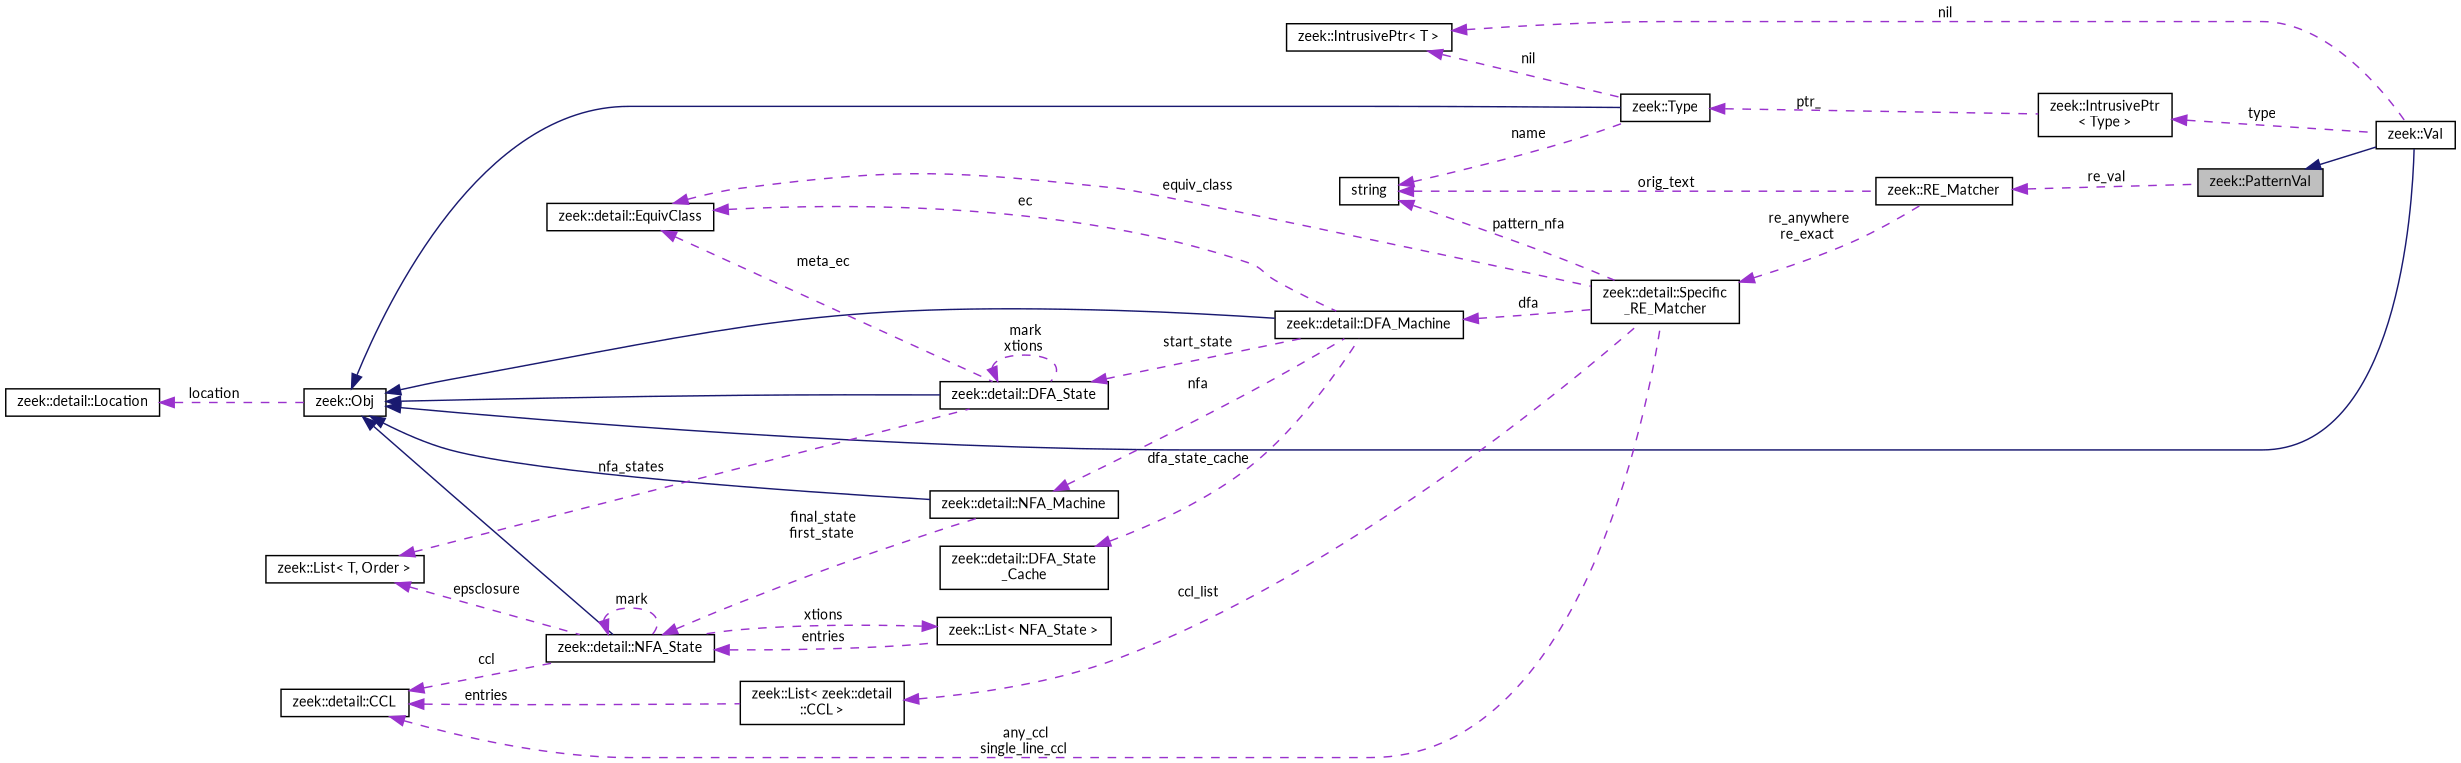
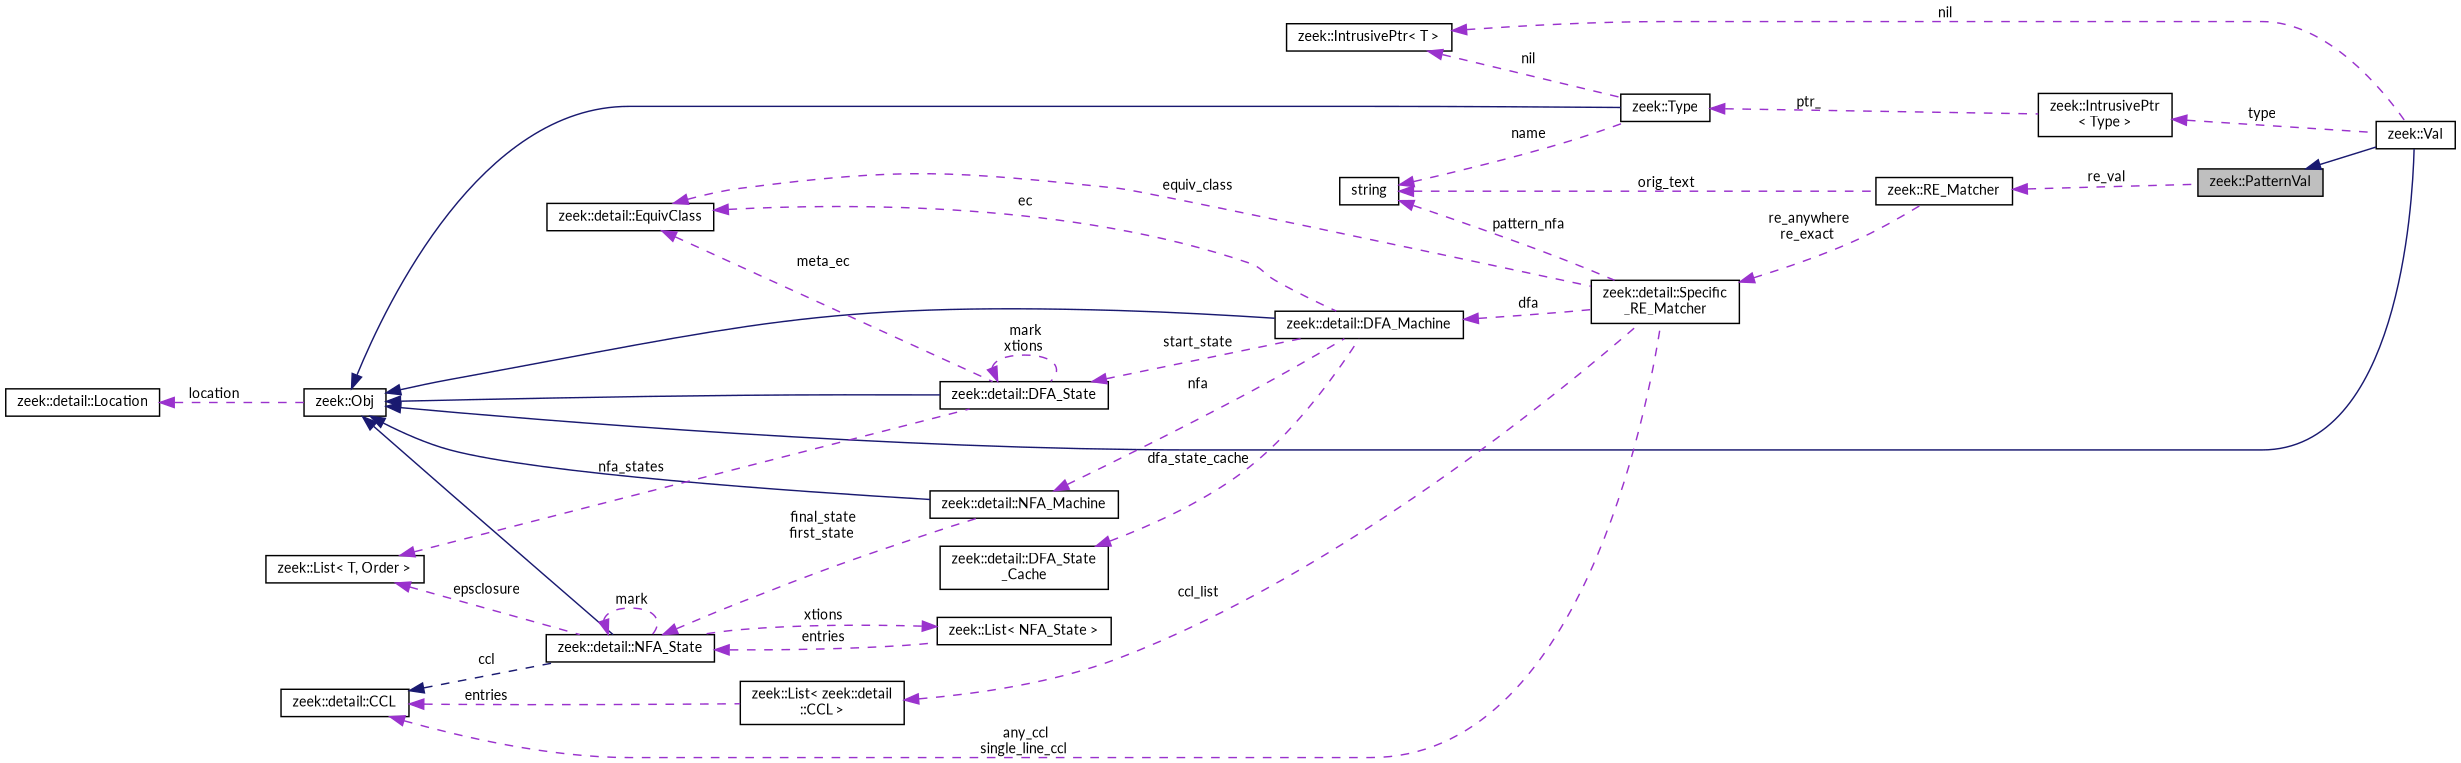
edge "zeek::detail::NFA_State" -> "zeek::detail::CCL": color darkorchid3 -> midnightblue
